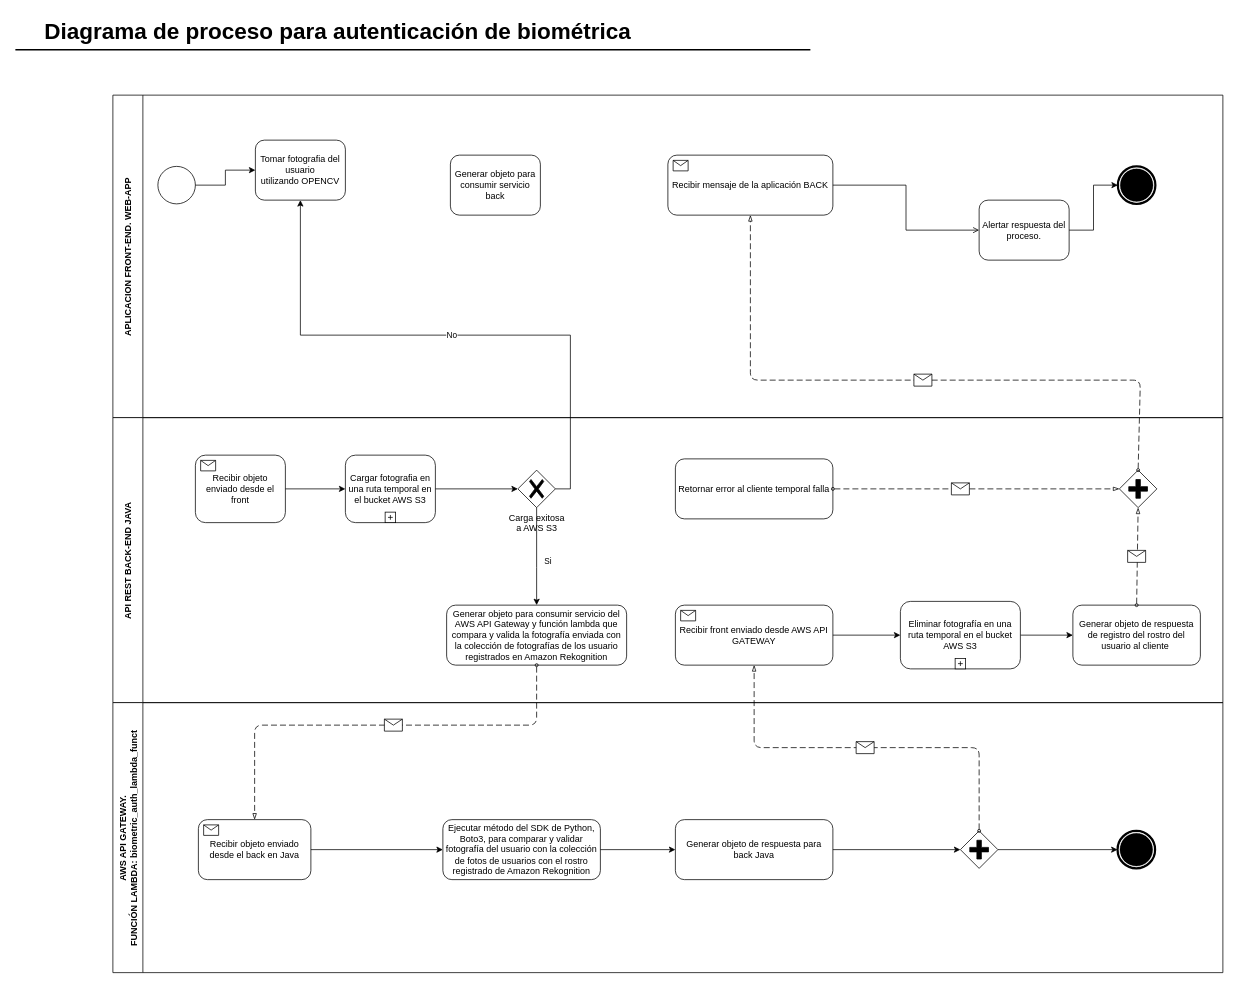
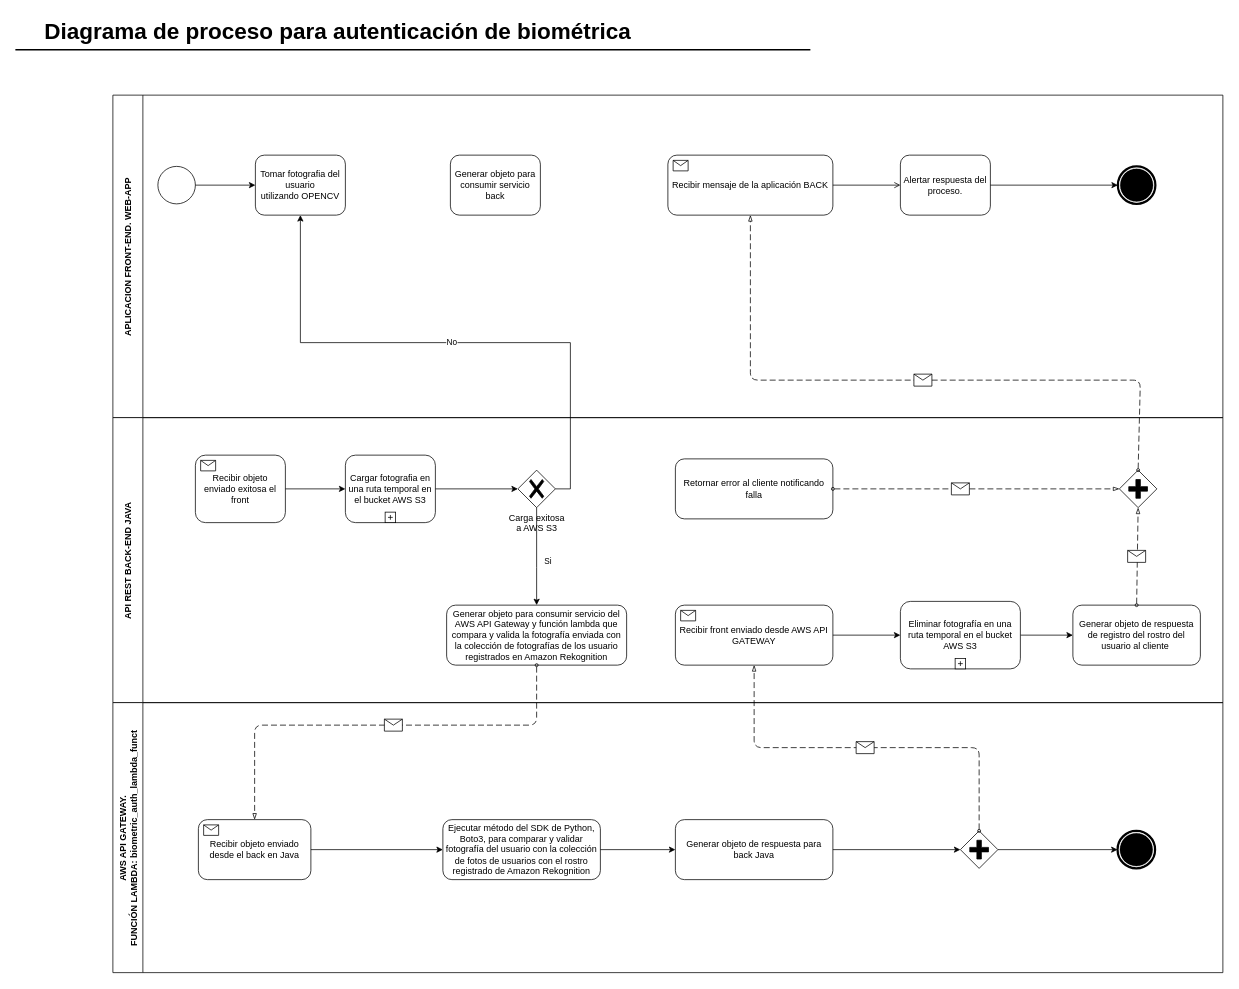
node "Tomar fotografia del usuario utilizando OPENCV": moved (300, 170) -> (300, 185)
node "Alertar respuesta del proceso.": moved (1024, 230) -> (945, 185)
node "Recibir objeto enviado desde el front": label "Recibir objeto enviado desde el front" -> "Recibir objeto enviado exitosa el front"
node "Retornar error al cliente temporal falla": label "Retornar error al cliente temporal falla" -> "Retornar error al cliente notificando falla"
